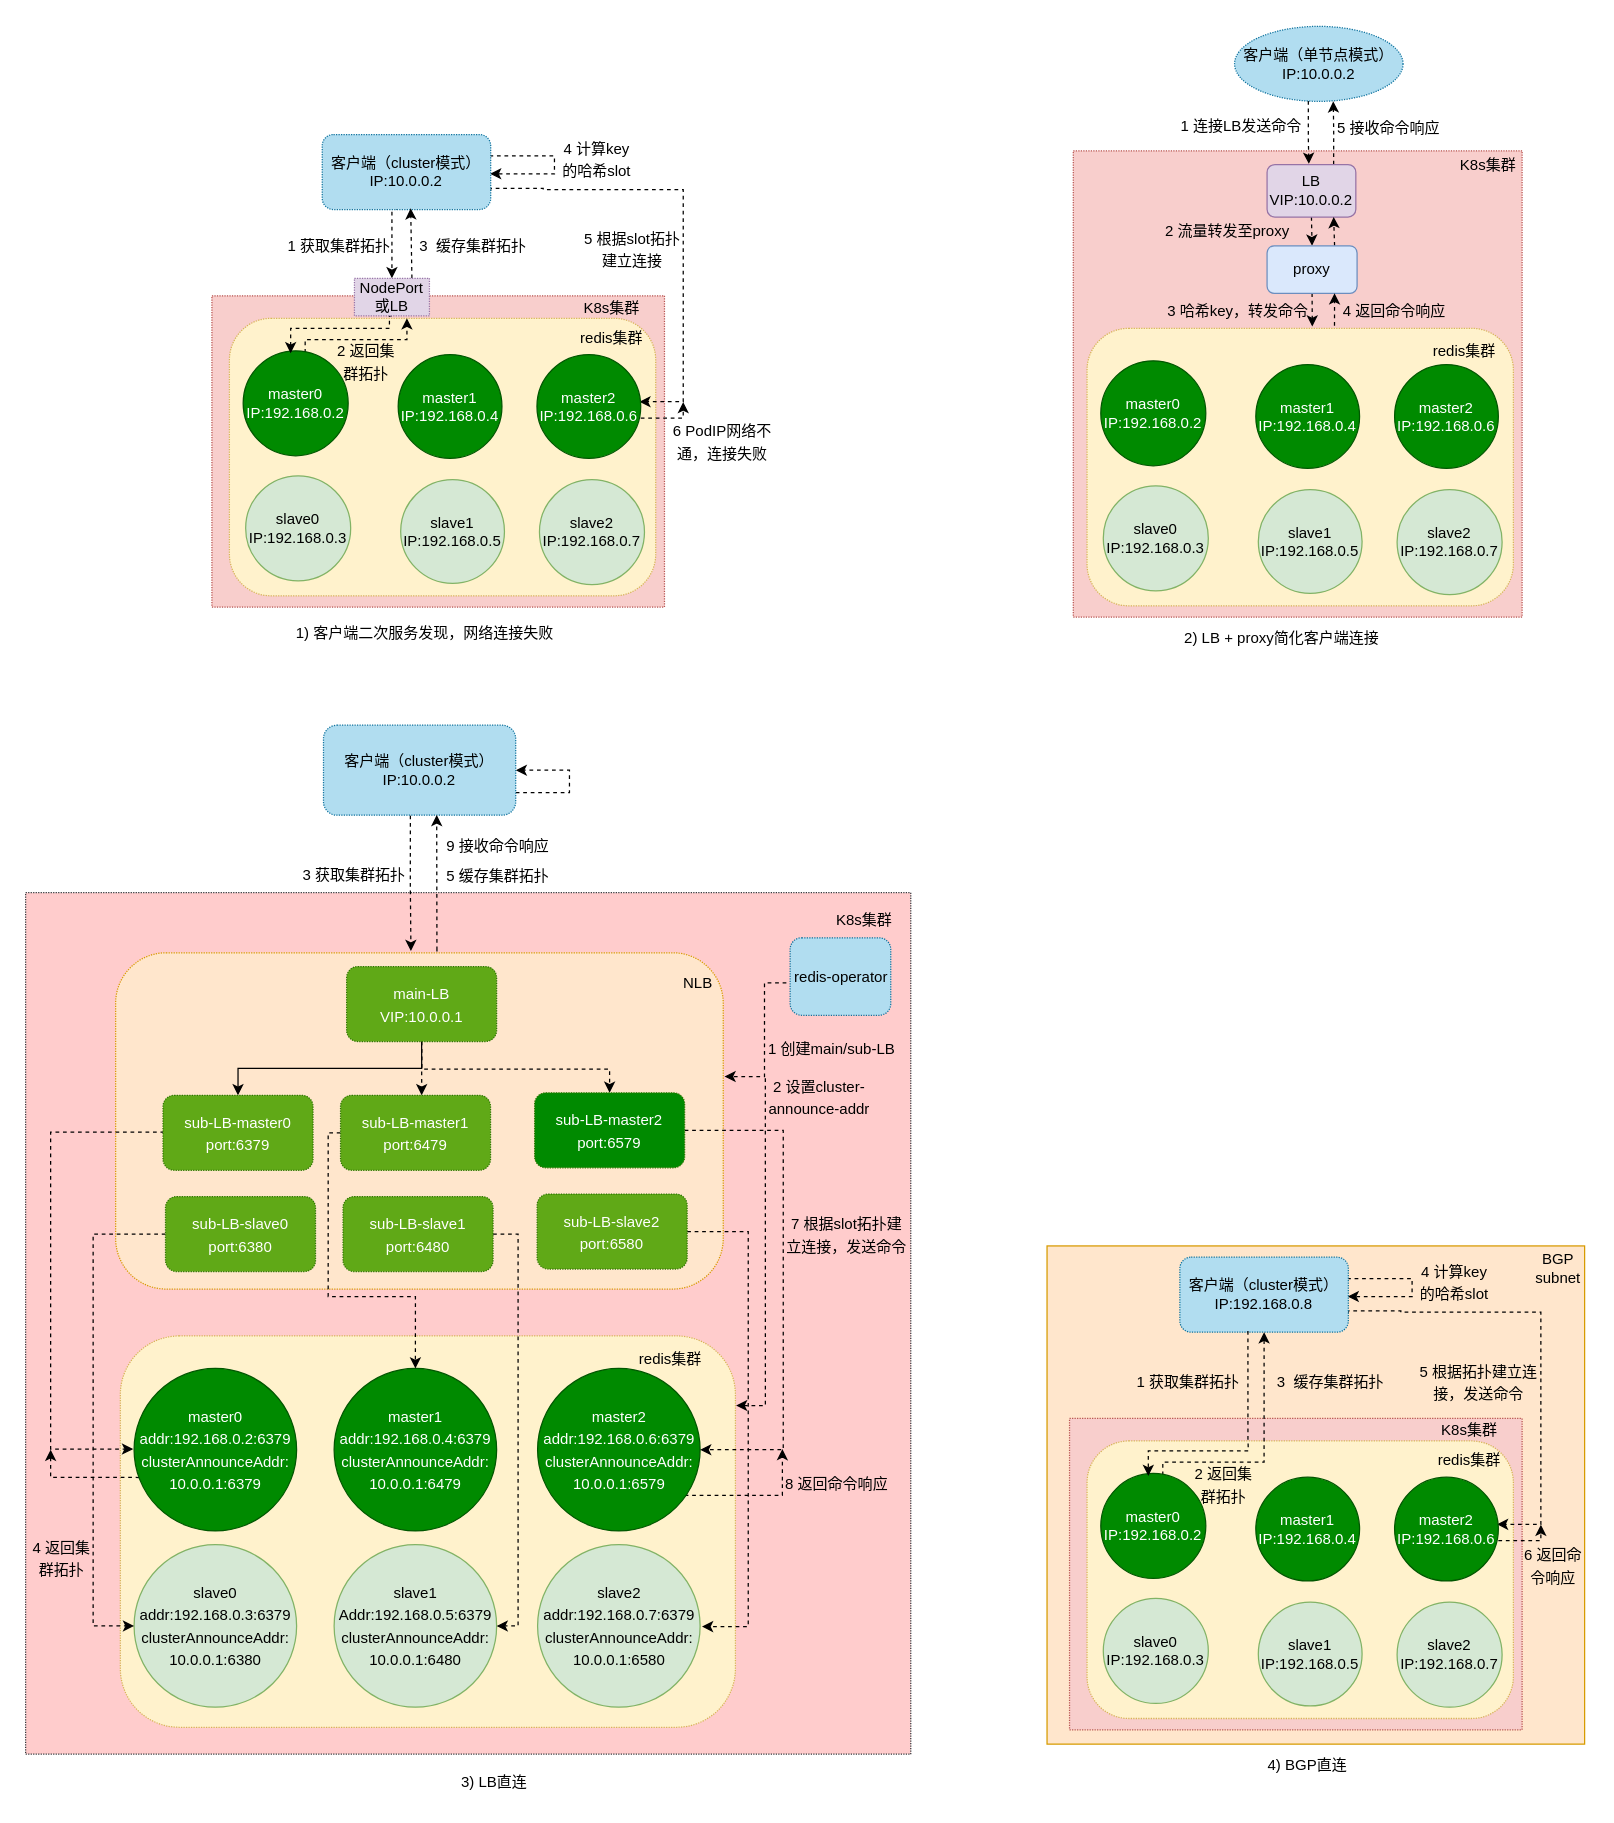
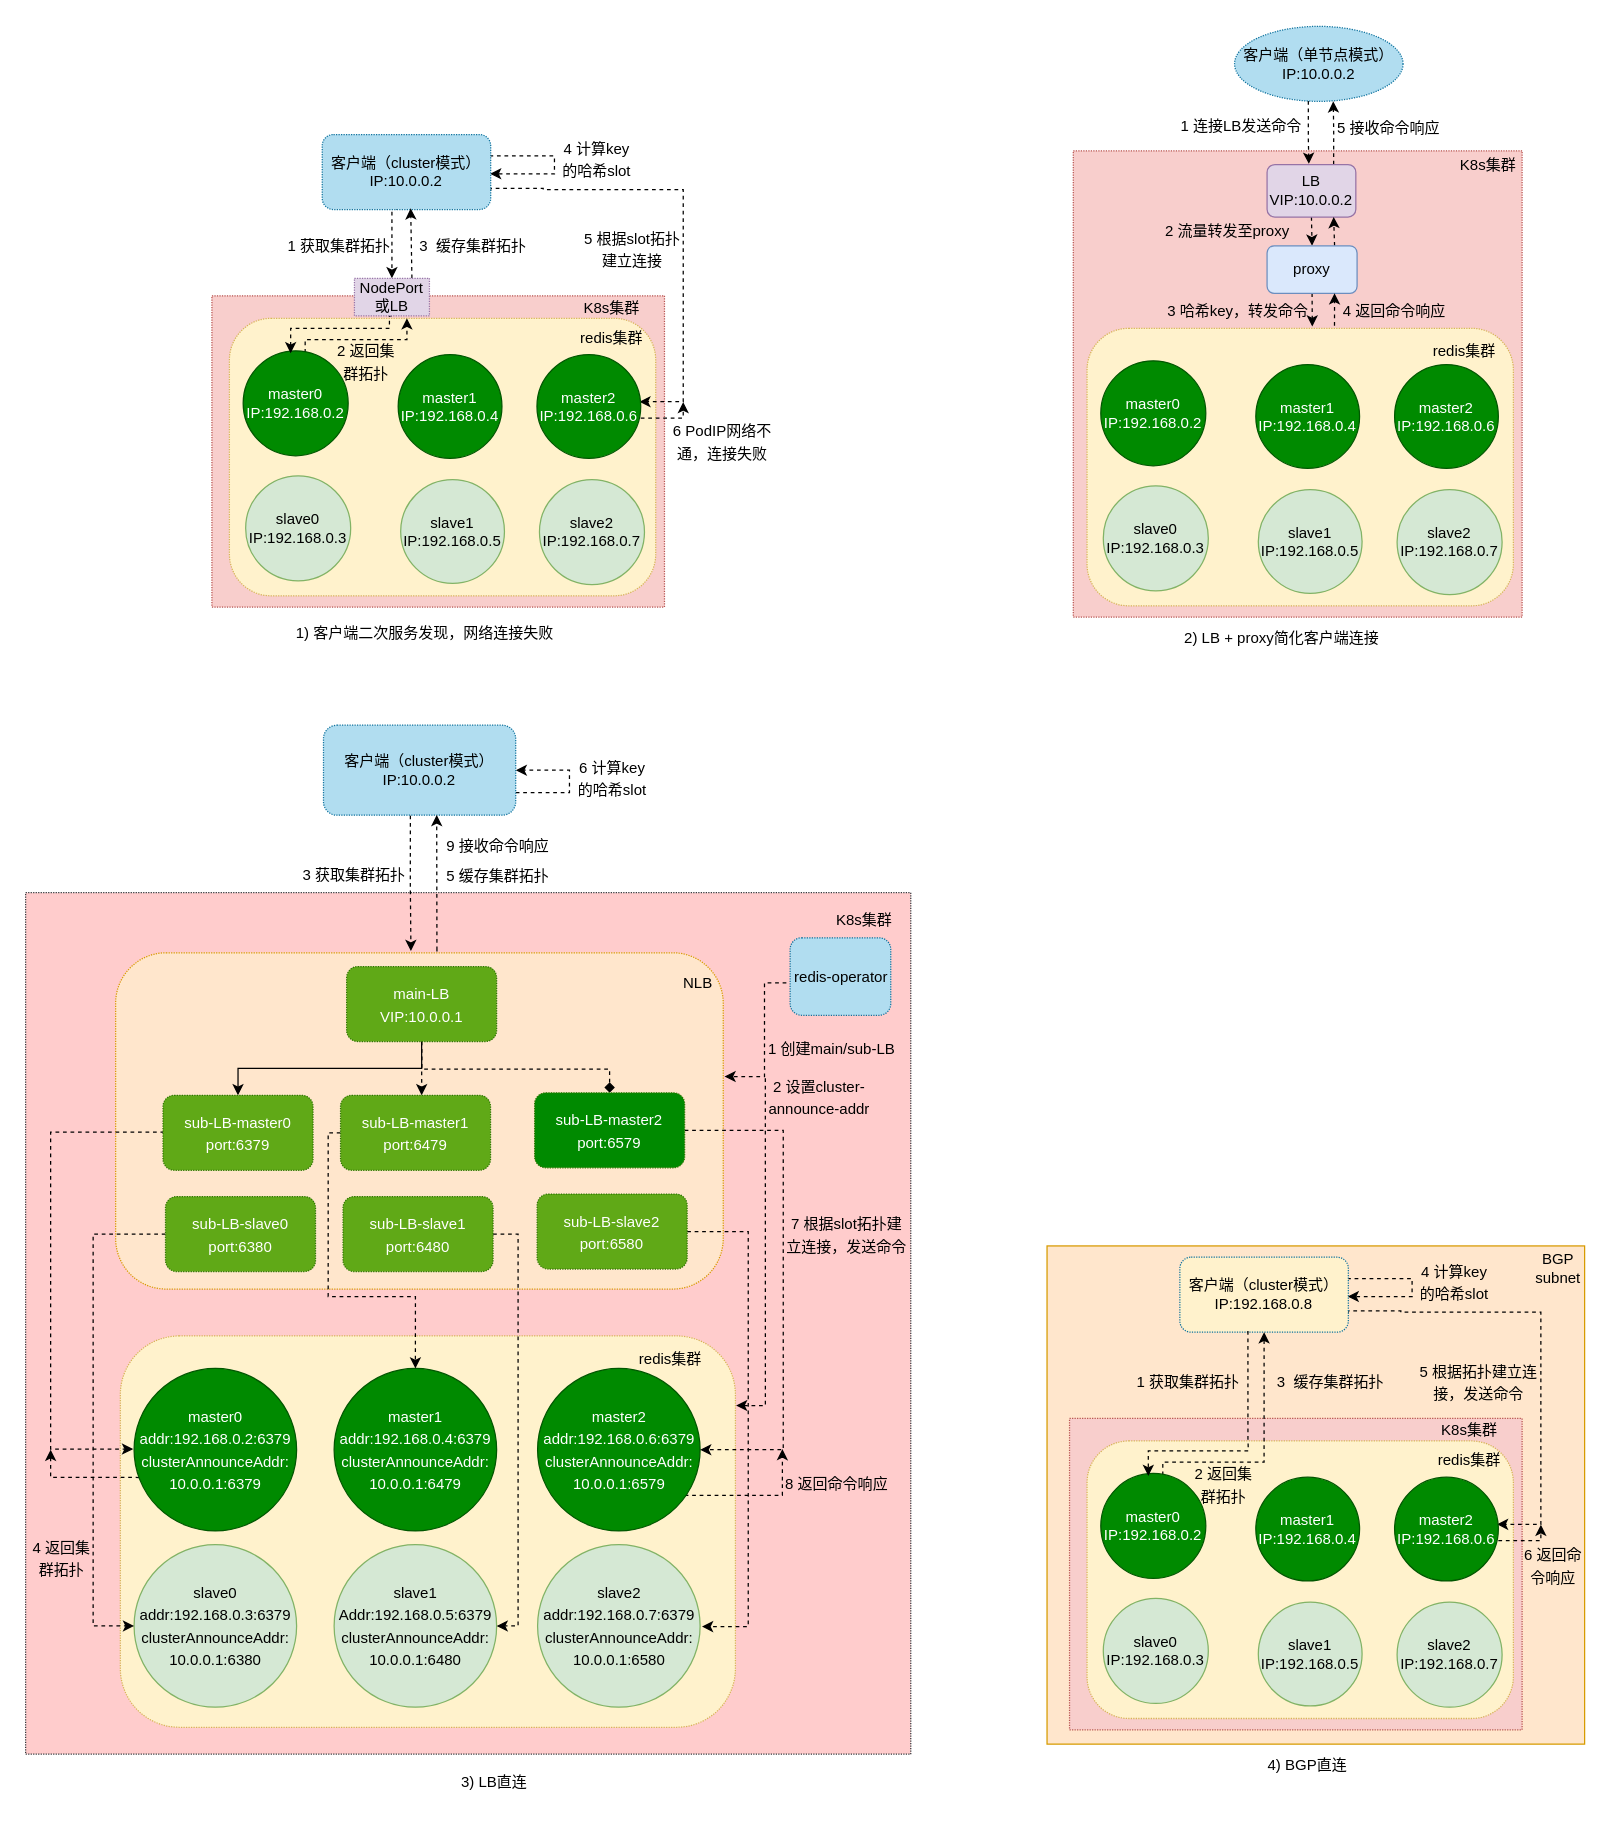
node "6 计算key的哈希slot": added
edge "main-LB VIP:10.0.0.1" -> "sub-LB-master2 port:6579": arrowhead classic -> diamond
node "客户端（cluster模式） IP:192.168.0.8": fillcolor #b1ddf0 -> #fff2cc
